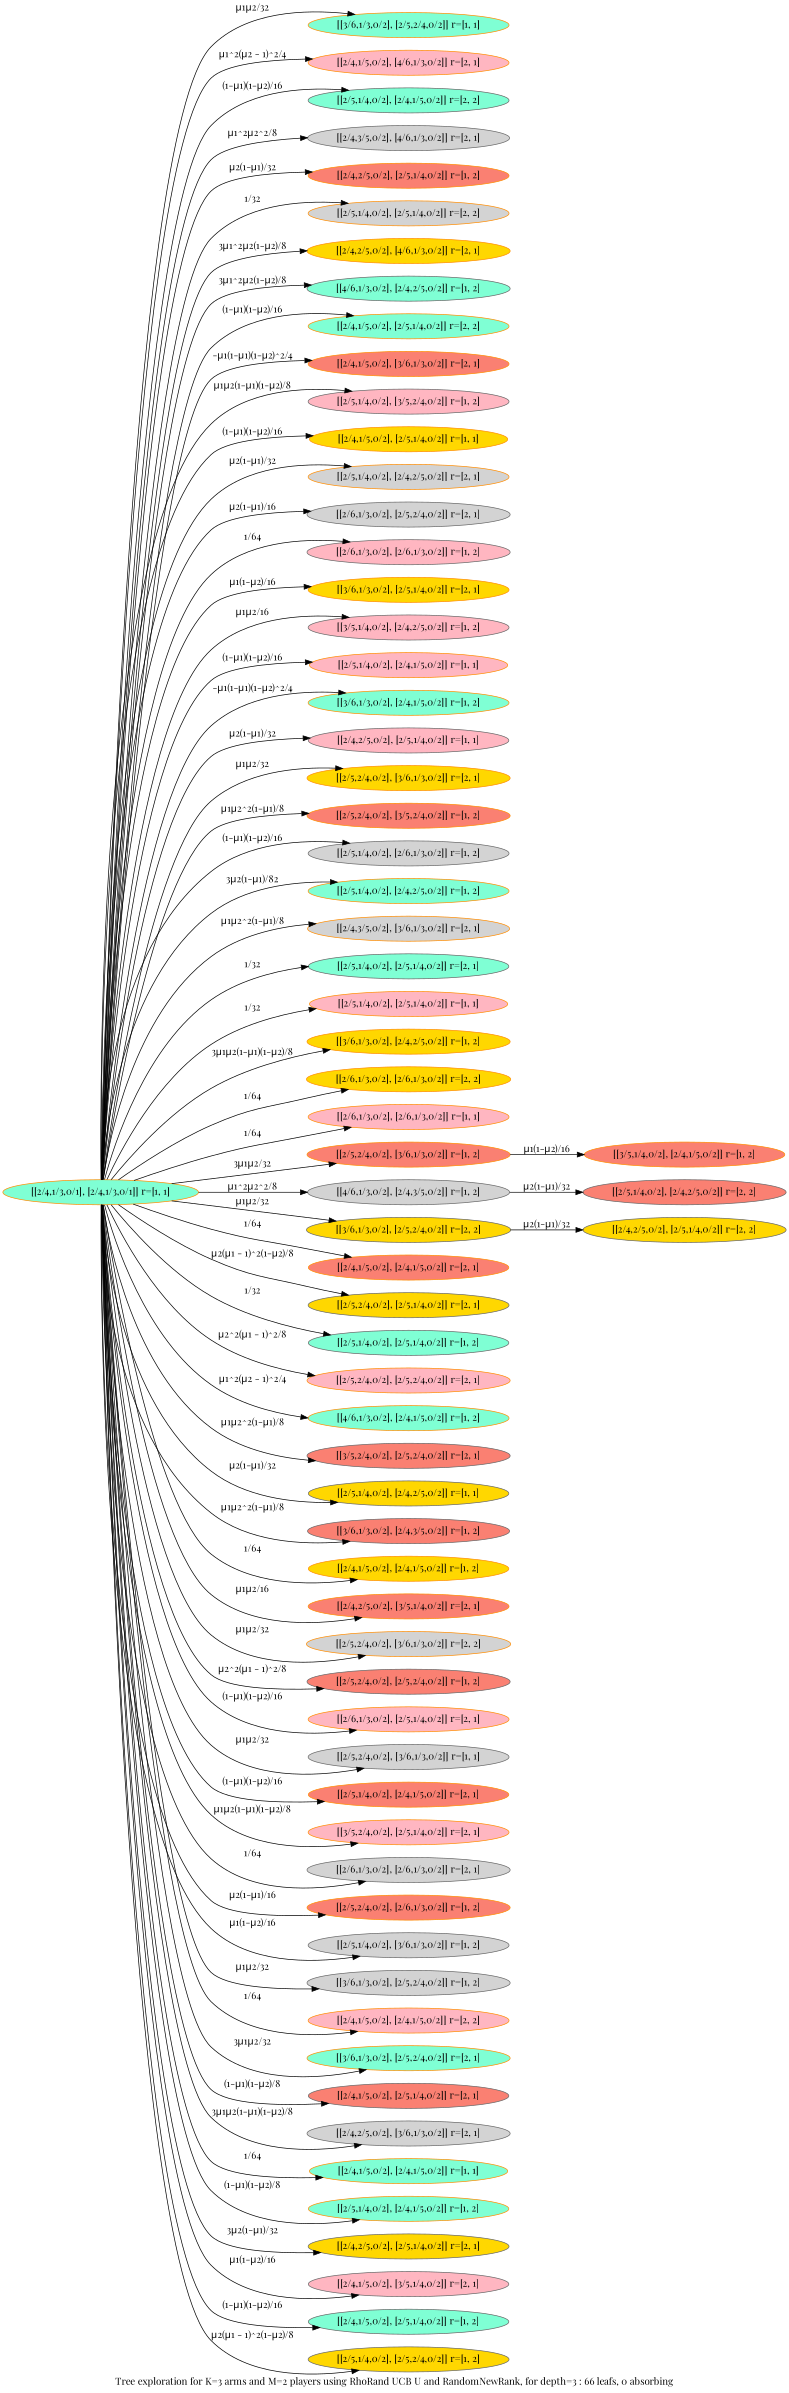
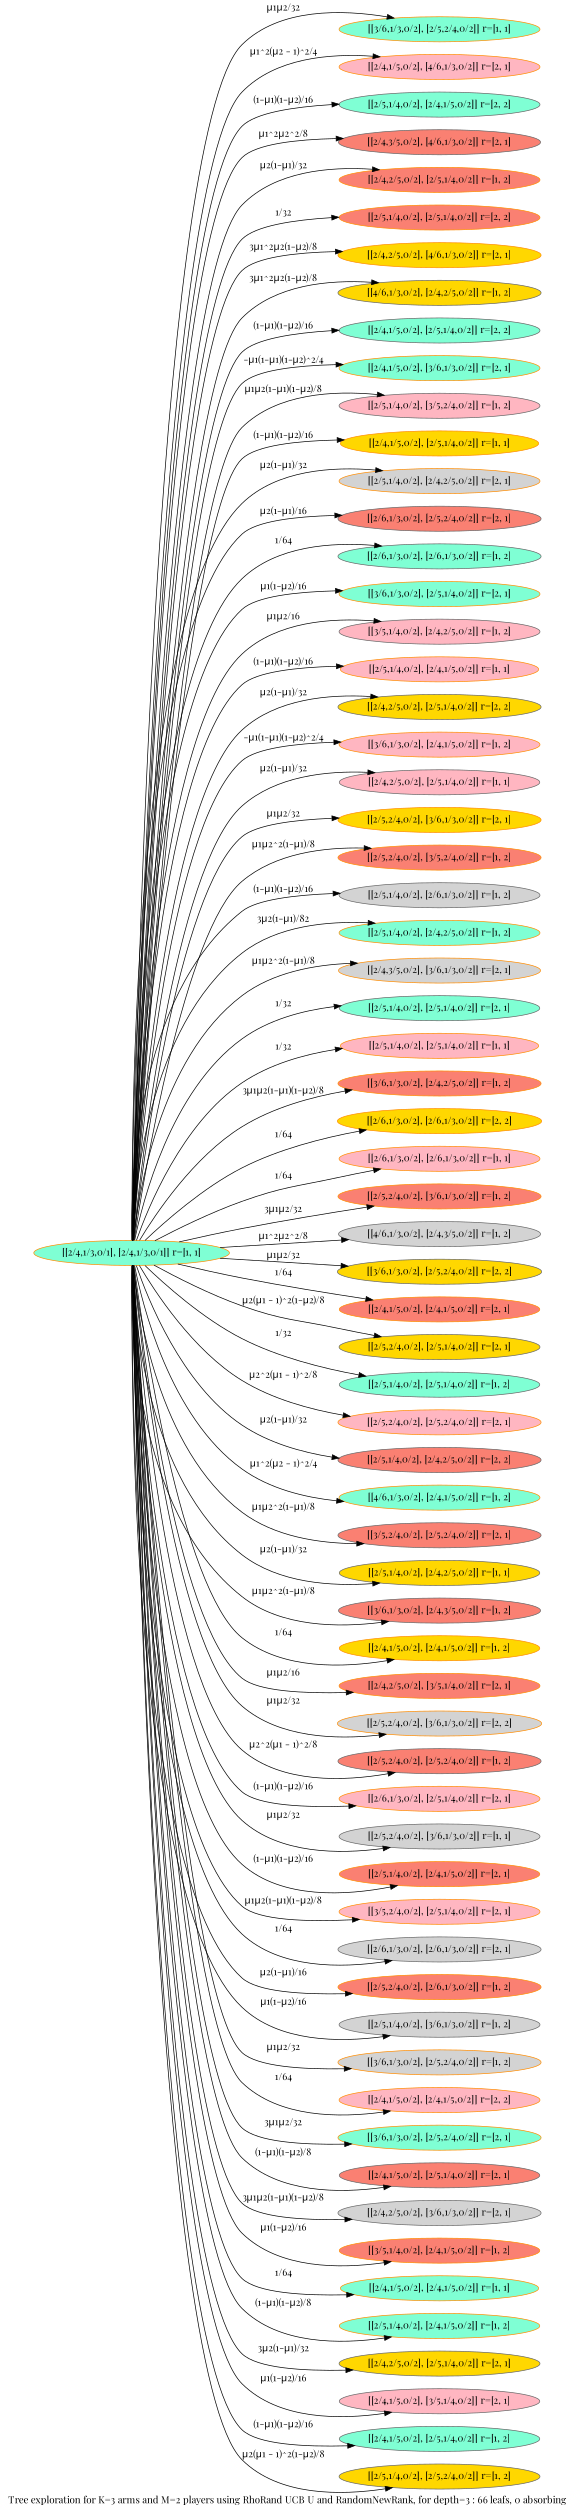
node "[[2/4,3/5,0/2], [4/6,1/3,0/2]] r=[2, 1]": fillcolor lightgrey -> salmon
node "[[2/5,1/4,0/2], [2/5,1/4,0/2]] r=[2, 2]": fillcolor lightgrey -> salmon
node "[[4/6,1/3,0/2], [2/4,2/5,0/2]] r=[1, 2]": fillcolor aquamarine -> gold
node "[[2/4,1/5,0/2], [2/5,1/4,0/2]] r=[2, 2]": color darkorange -> gray40
node "[[2/4,1/5,0/2], [3/6,1/3,0/2]] r=[2, 1]": fillcolor salmon -> aquamarine
node "[[2/6,1/3,0/2], [2/5,2/4,0/2]] r=[2, 1]": fillcolor lightgrey -> salmon
node "[[2/6,1/3,0/2], [2/6,1/3,0/2]] r=[1, 2]": fillcolor lightpink -> aquamarine
node "[[3/6,1/3,0/2], [2/5,1/4,0/2]] r=[2, 1]": fillcolor gold -> aquamarine
node "[[3/6,1/3,0/2], [2/4,1/5,0/2]] r=[1, 2]": fillcolor aquamarine -> lightpink
node "[[3/6,1/3,0/2], [2/4,2/5,0/2]] r=[1, 2]": fillcolor gold -> salmon
edge "[[2/5,2/4,0/2], [3/6,1/3,0/2]] r=[1, 2]" -> "[[3/5,1/4,0/2], [2/4,1/5,0/2]] r=[1, 2]": now "[[2/4,1/3,0/1], [2/4,1/3,0/1]] r=[1, 1]" -> "[[3/5,1/4,0/2], [2/4,1/5,0/2]] r=[1, 2]"
edge "[[4/6,1/3,0/2], [2/4,3/5,0/2]] r=[1, 2]" -> "[[2/5,1/4,0/2], [2/4,2/5,0/2]] r=[2, 2]": now "[[2/4,1/3,0/1], [2/4,1/3,0/1]] r=[1, 1]" -> "[[2/5,1/4,0/2], [2/4,2/5,0/2]] r=[2, 2]"
edge "[[3/6,1/3,0/2], [2/5,2/4,0/2]] r=[2, 2]" -> "[[2/4,2/5,0/2], [2/5,1/4,0/2]] r=[2, 2]": now "[[2/4,1/3,0/1], [2/4,1/3,0/1]] r=[1, 1]" -> "[[2/4,2/5,0/2], [2/5,1/4,0/2]] r=[2, 2]"
node "[[3/6,1/3,0/2], [2/5,2/4,0/2]] r=[1, 2]": color gray40 -> darkorange
